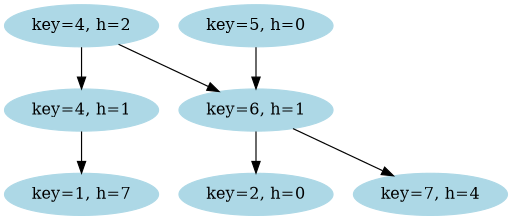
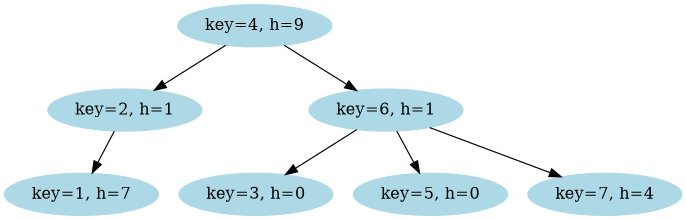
node "key=4, h=2": label "key=4, h=2" -> "key=4, h=9"
edge "key=5, h=0" -> "key=6, h=1": reversed
node "key=4, h=1": label "key=4, h=1" -> "key=2, h=1"
node "key=2, h=0": label "key=2, h=0" -> "key=3, h=0"
